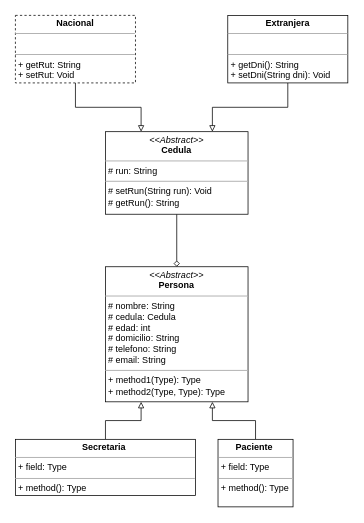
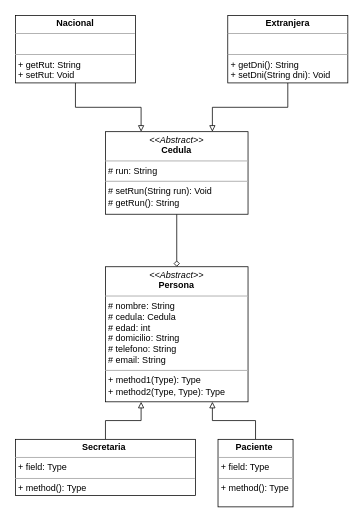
node "Nacional + getRut: String + setRut: Void": style dashed -> solid
